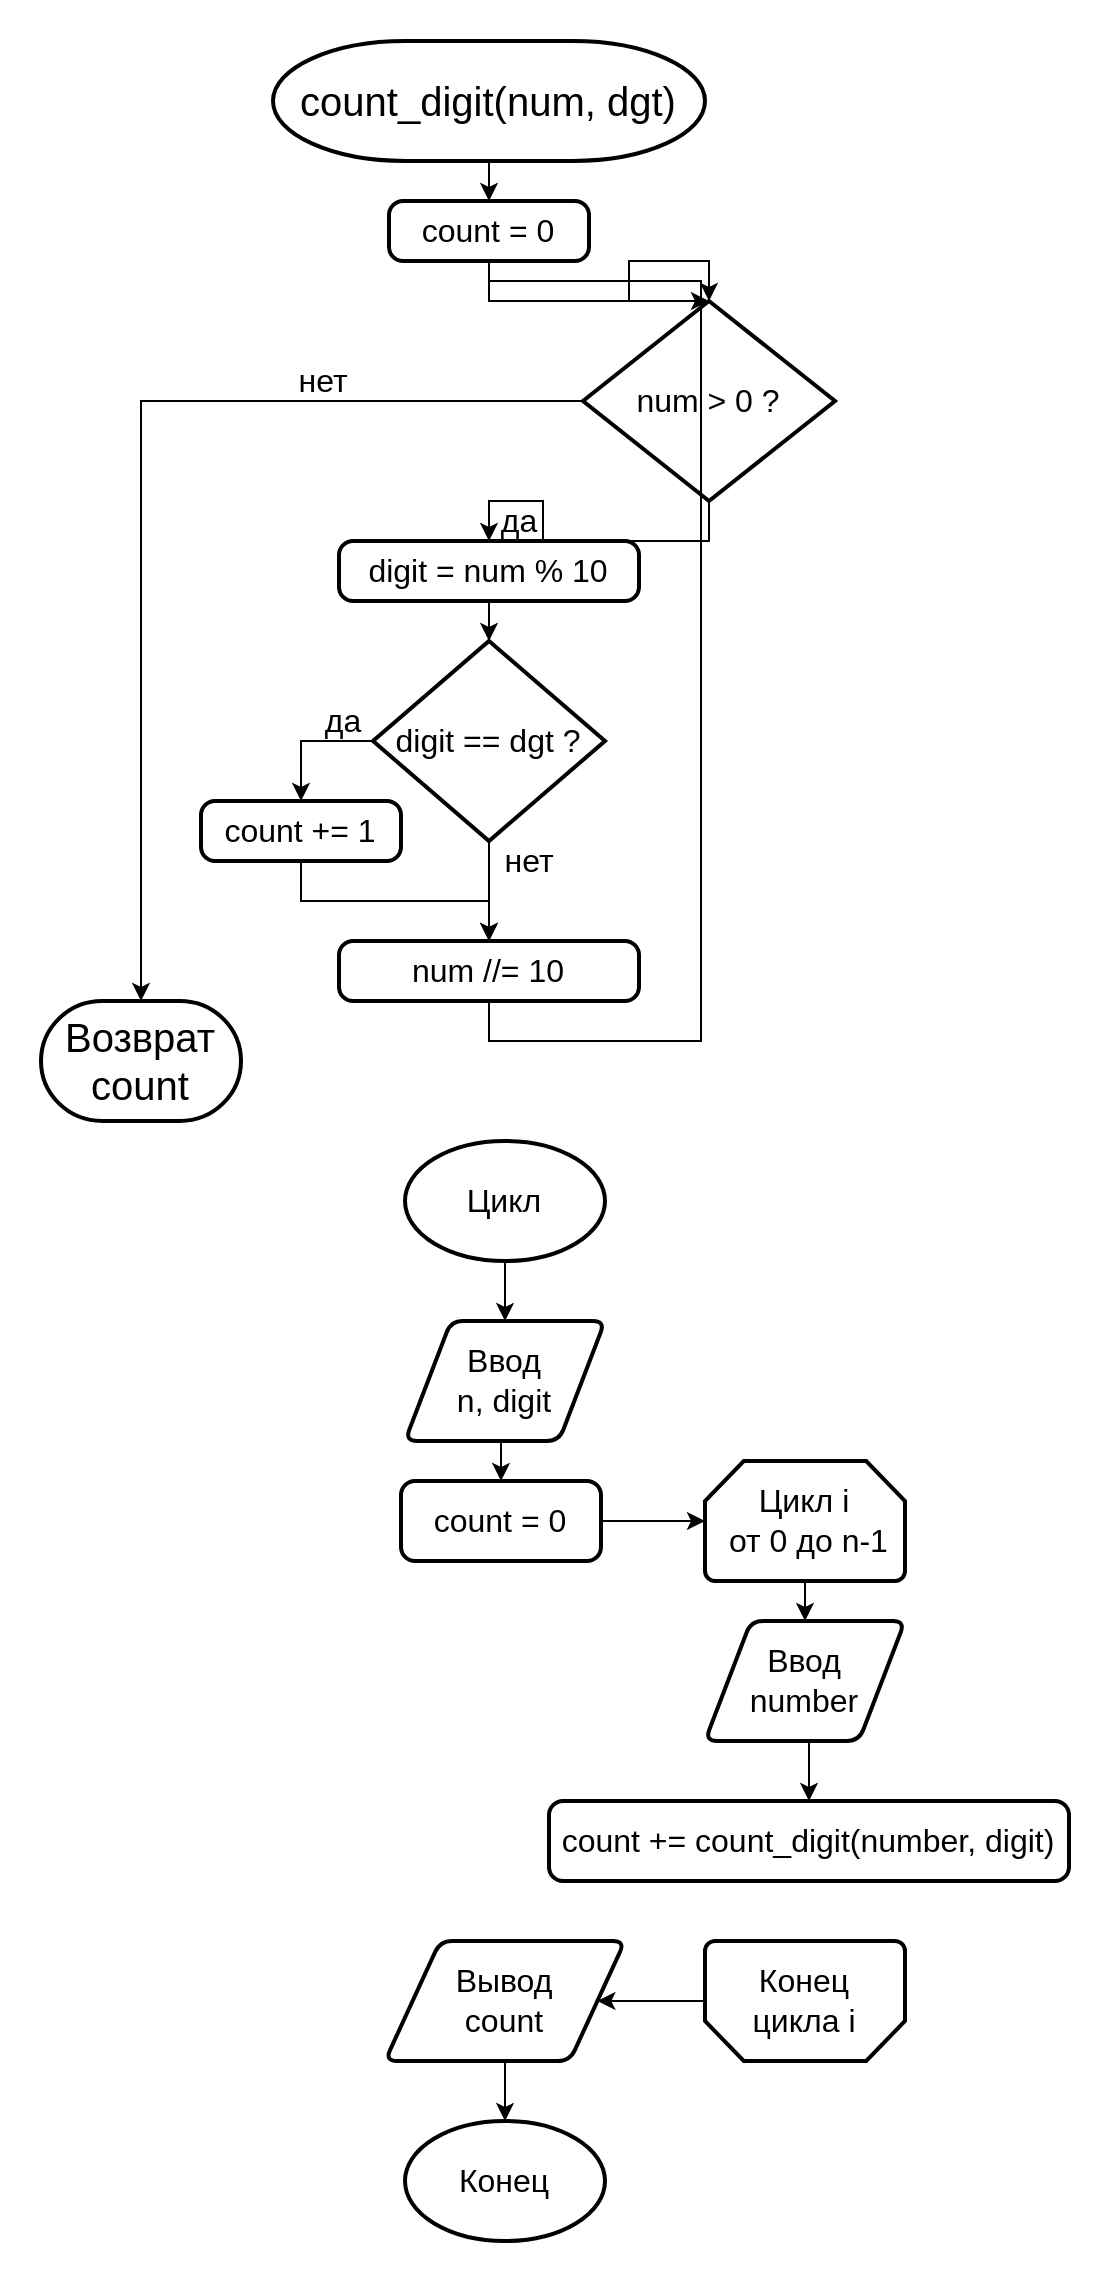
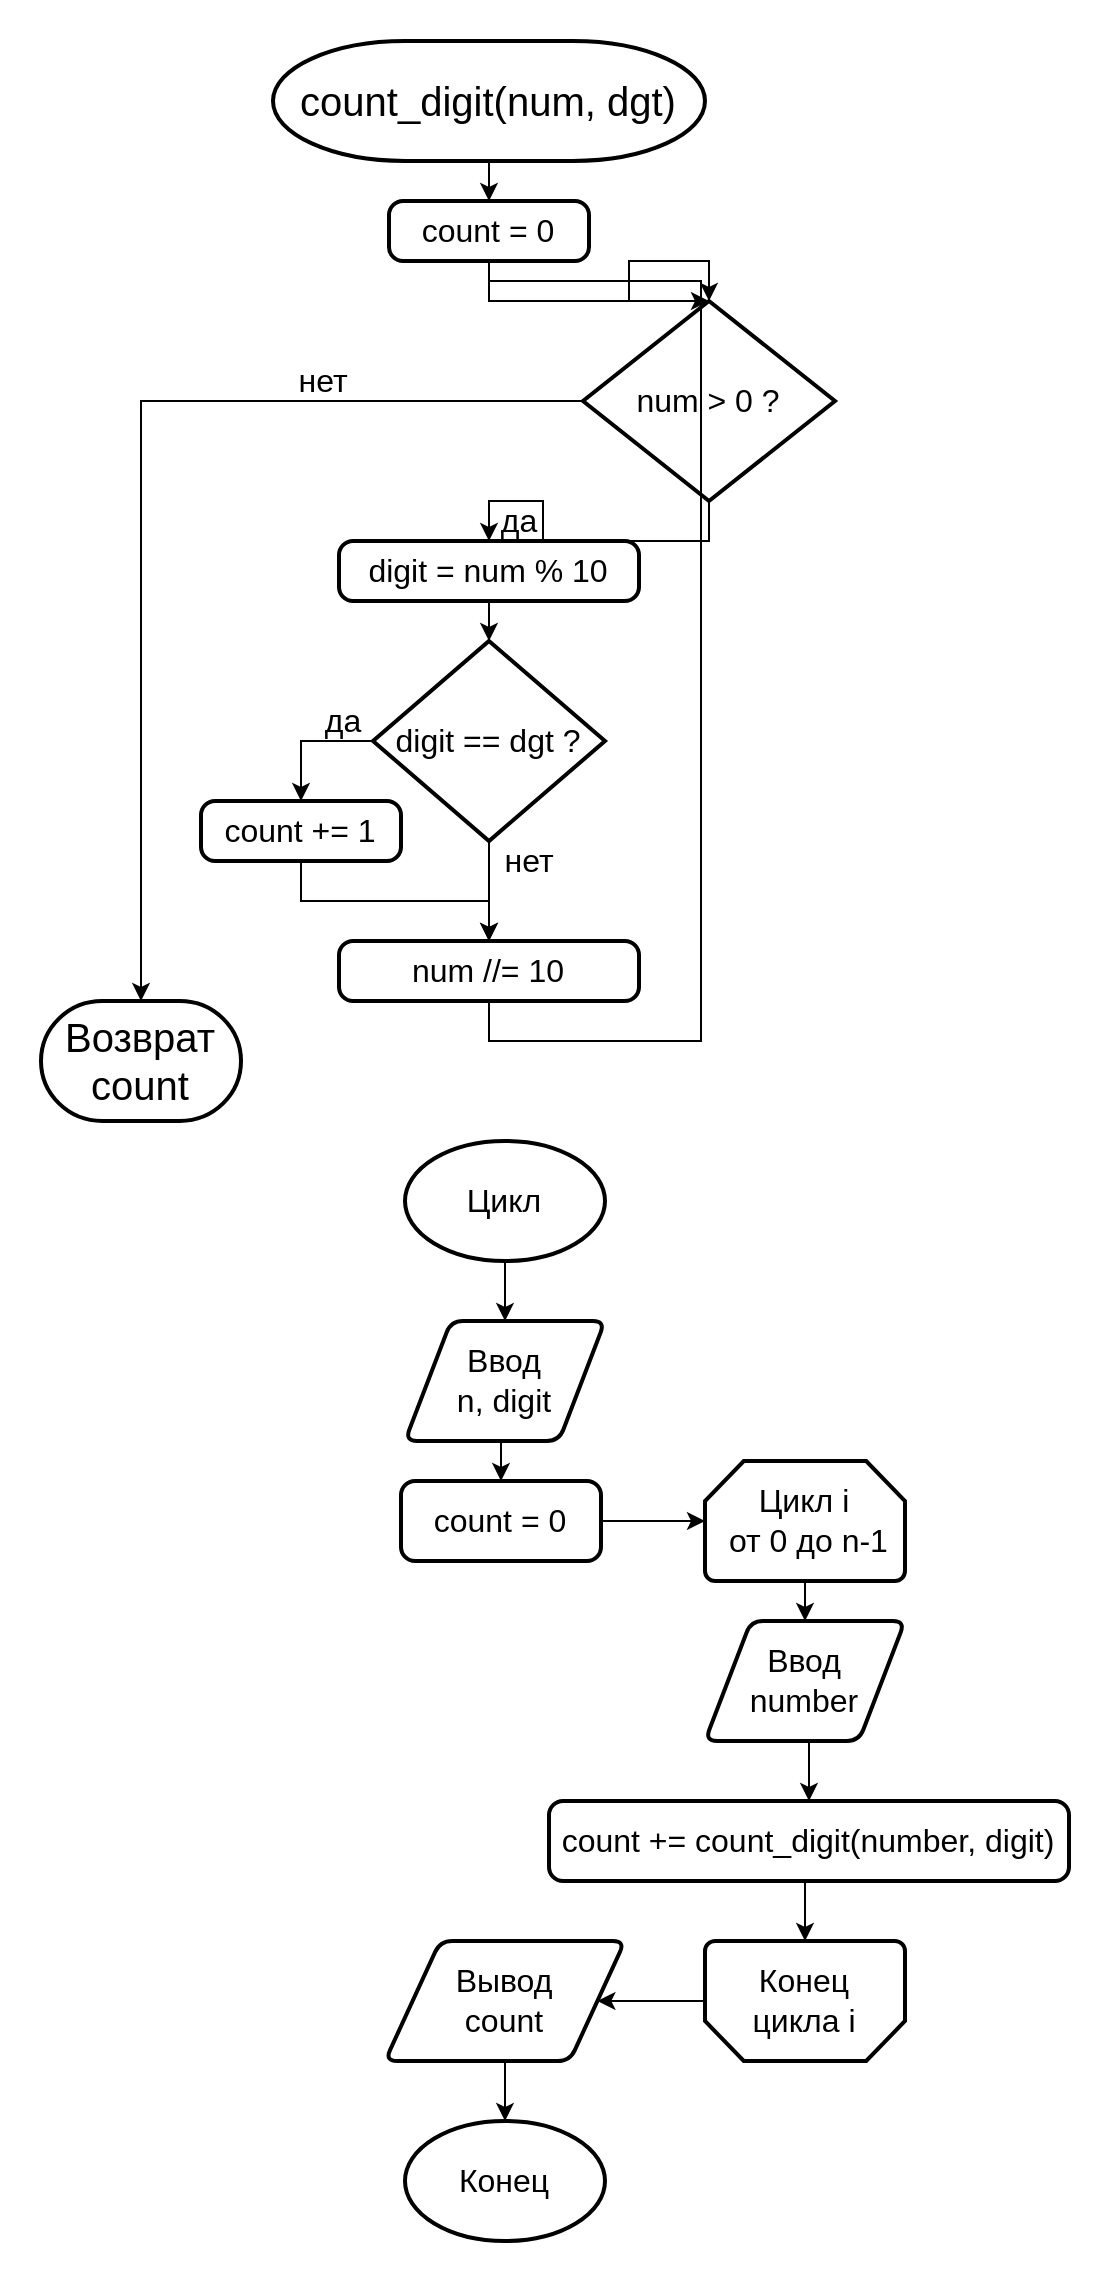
edge "count += count_digit(number, digit)" -> "Конец цикла i": added
